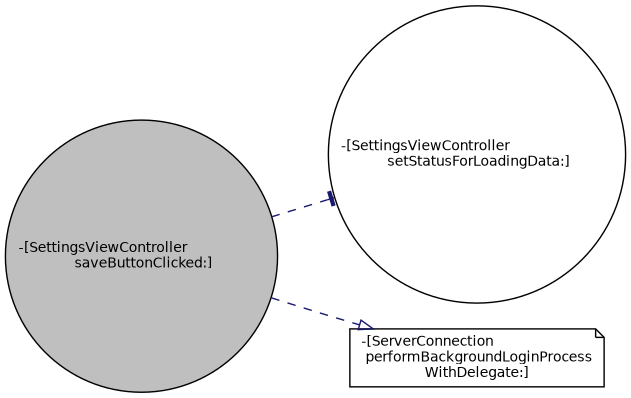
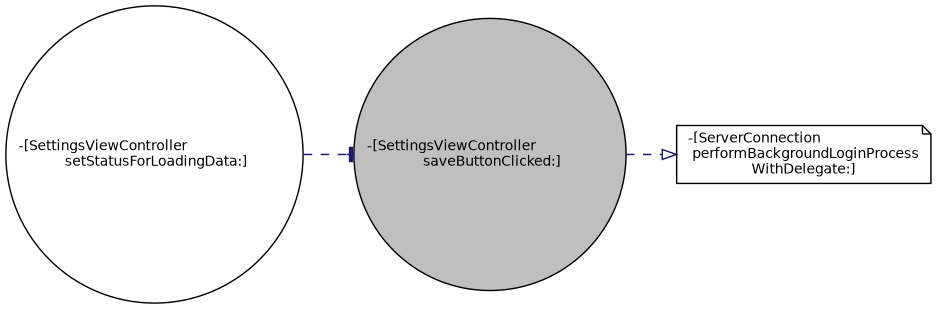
edge "-[SettingsViewController saveButtonClicked:]" -> "-[SettingsViewController setStatusForLoadingData:]": reversed
